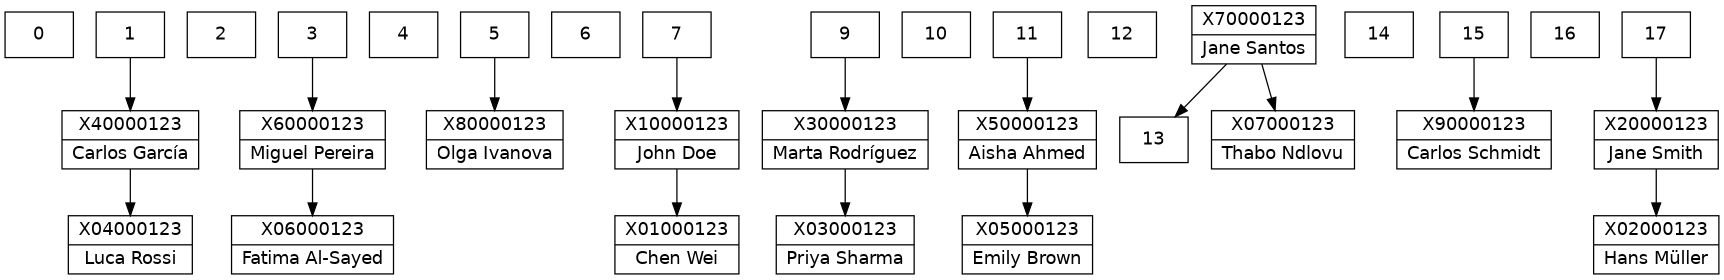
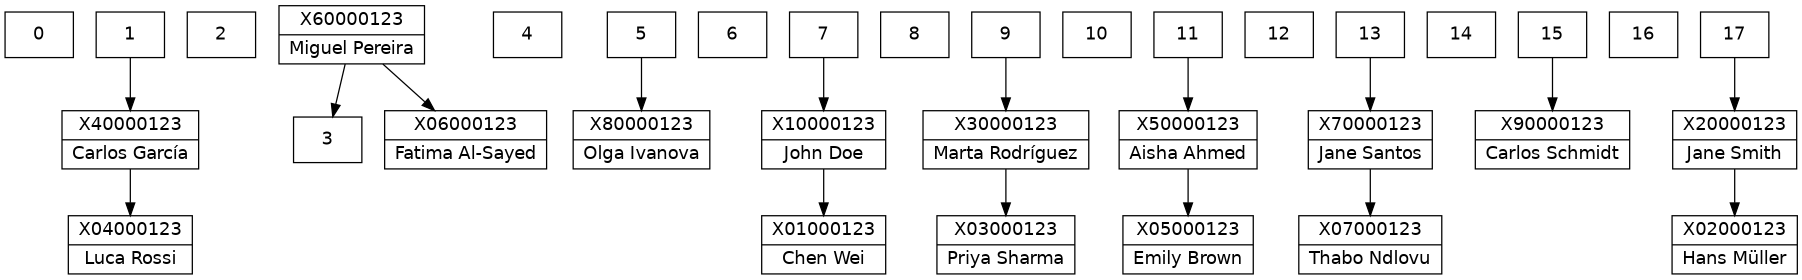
node "8": added
edge "3" -> "X60000123": reversed
edge "X70000123" -> "13": reversed
